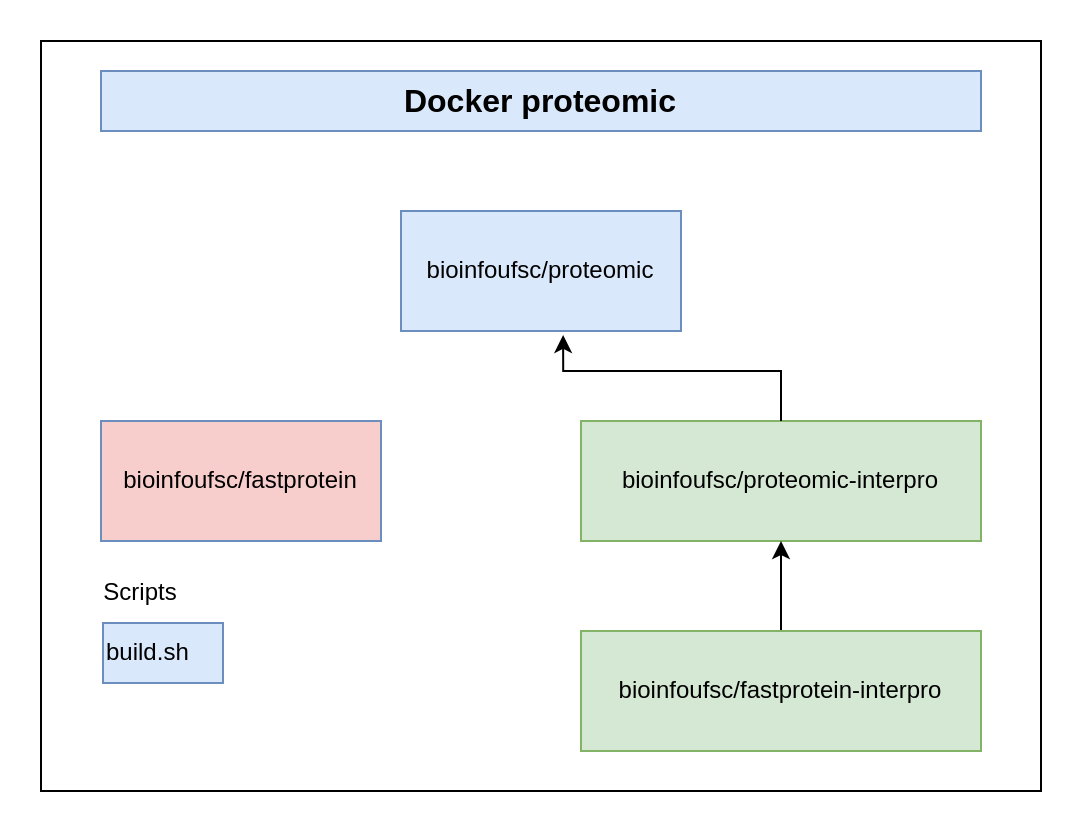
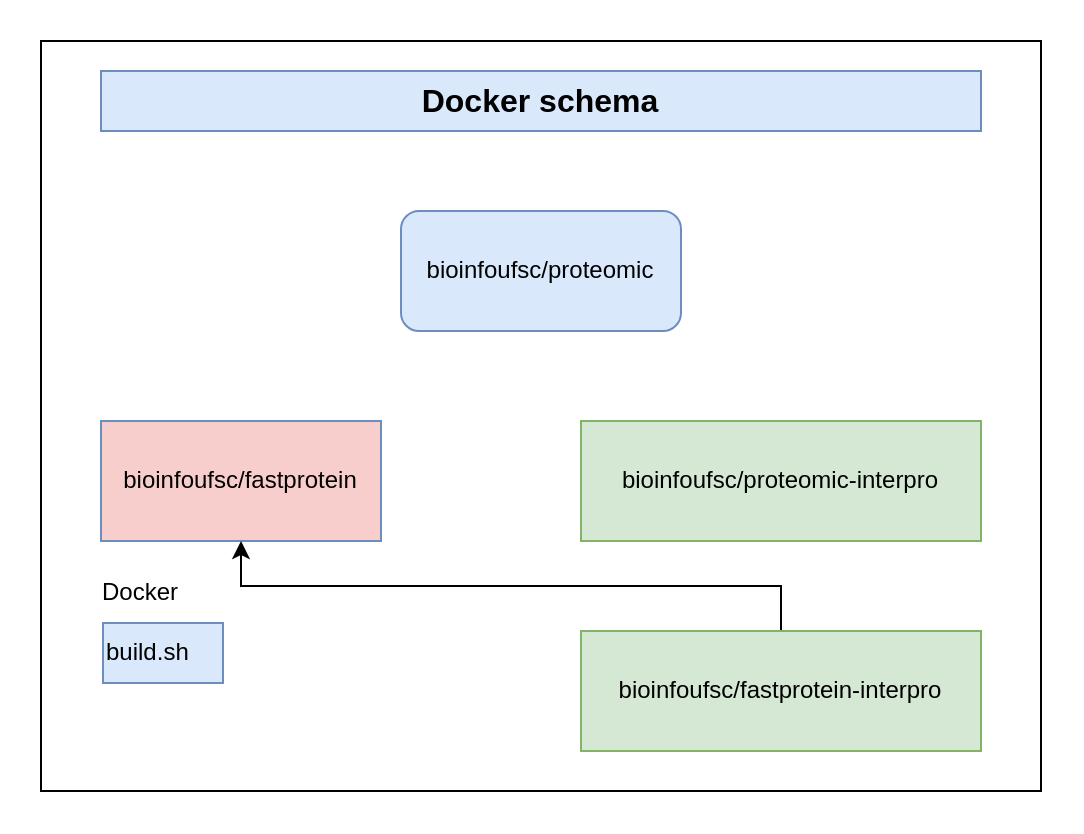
node "Docker proteomic": label "Docker proteomic" -> "Docker schema"
node "bioinfoufsc/proteomic": shape rectangle -> rounded rectangle
edge "bioinfoufsc/proteomic-interpro" -> "bioinfoufsc/proteomic": removed
edge "bioinfoufsc/fastprotein-interpro" -> "bioinfoufsc/proteomic-interpro": now "bioinfoufsc/fastprotein-interpro" -> "bioinfoufsc/fastprotein"
node "Scripts": label "Scripts" -> "Docker"
